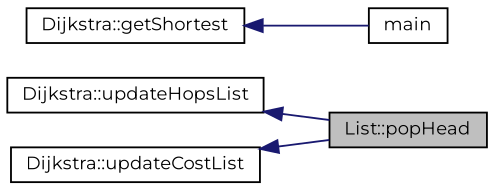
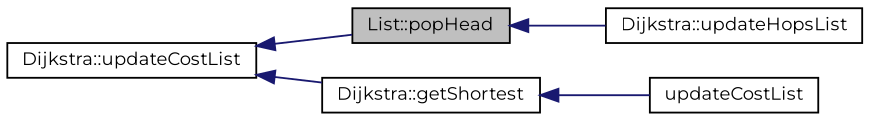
node "main": label "main" -> "updateCostList"
edge "Dijkstra::getShortest" -> "Dijkstra::updateCostList": added
edge "List::popHead" -> "Dijkstra::updateHopsList": reversed
